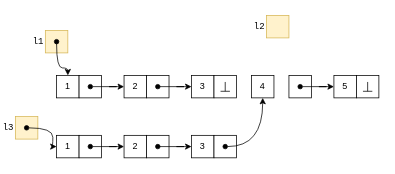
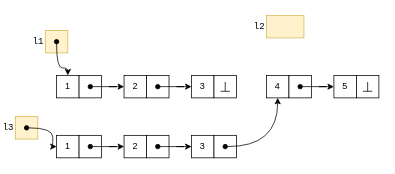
node "l2": size 23x23 -> 38x23
node "4": moved (263, 87) -> (278, 87)
